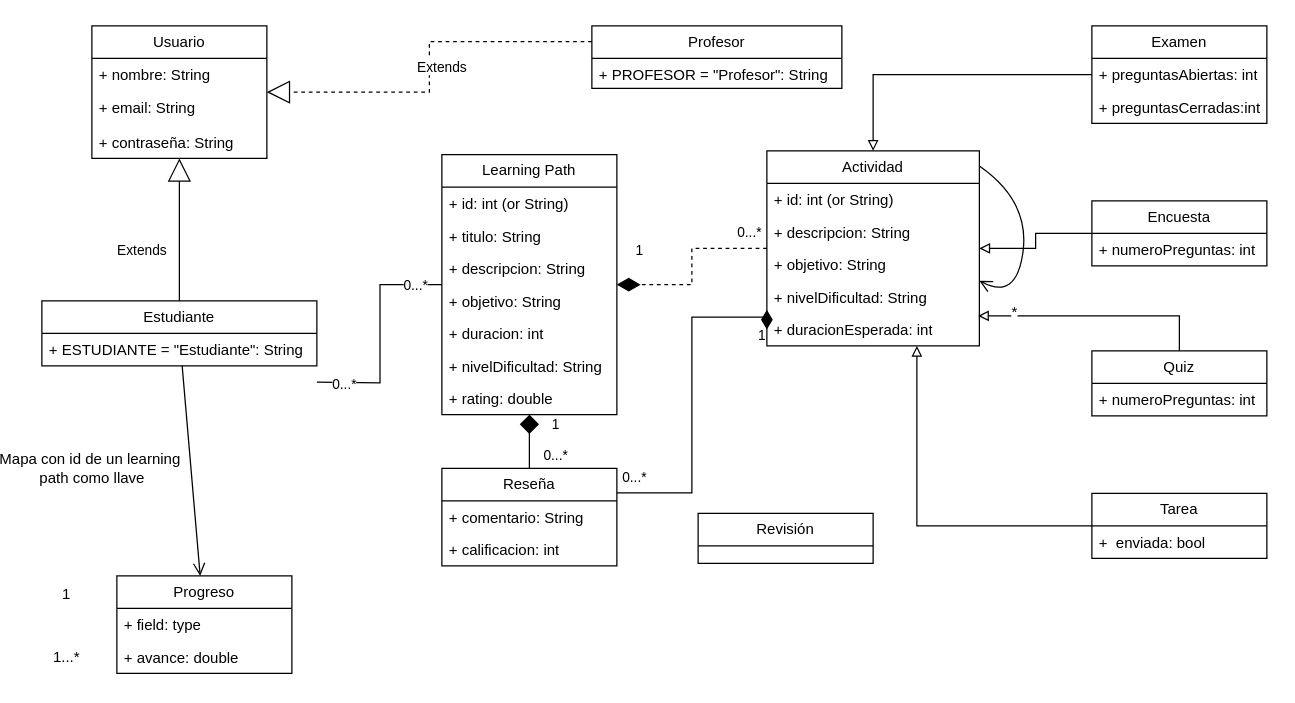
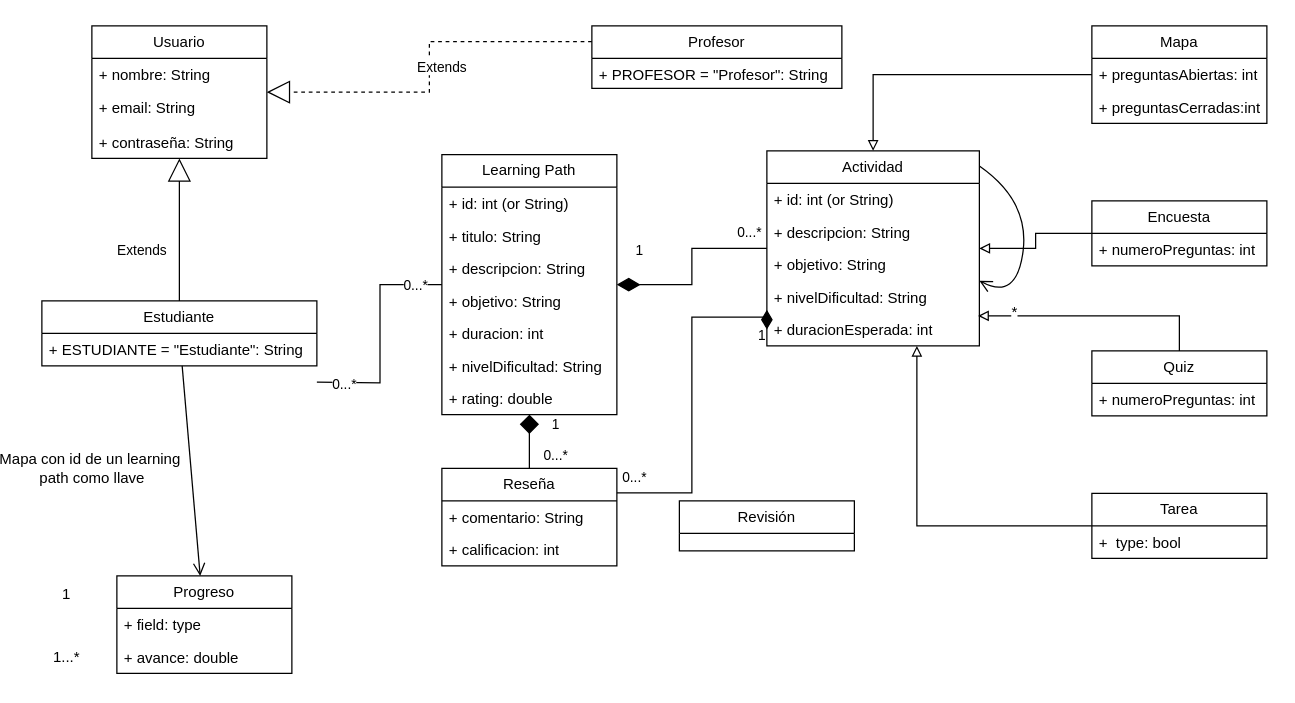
node "Examen": label "Examen" -> "Mapa"
edge "Actividad" -> "Learning Path": style dashed -> solid
node "Revisión": moved (786, 538) -> (767, 526)
node "+ enviada: bool": label "+ enviada: bool" -> "+ type: bool"
